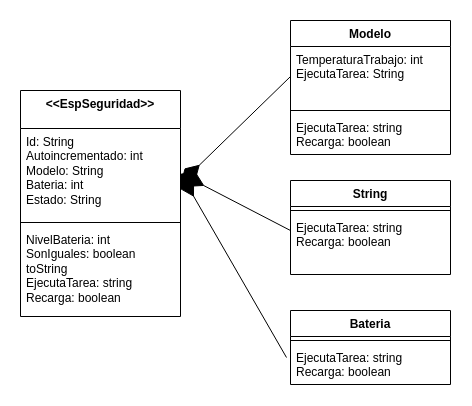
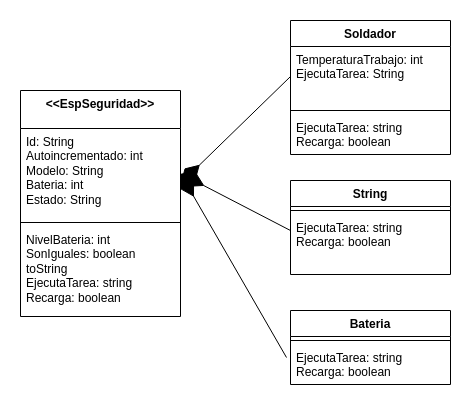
node "Modelo": label "Modelo" -> "Soldador"
